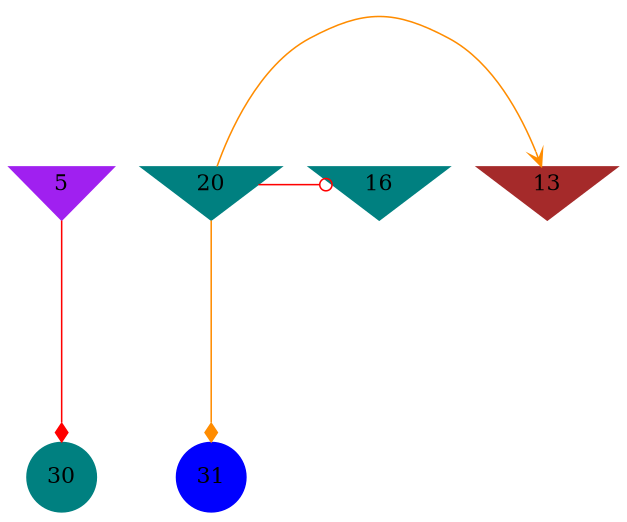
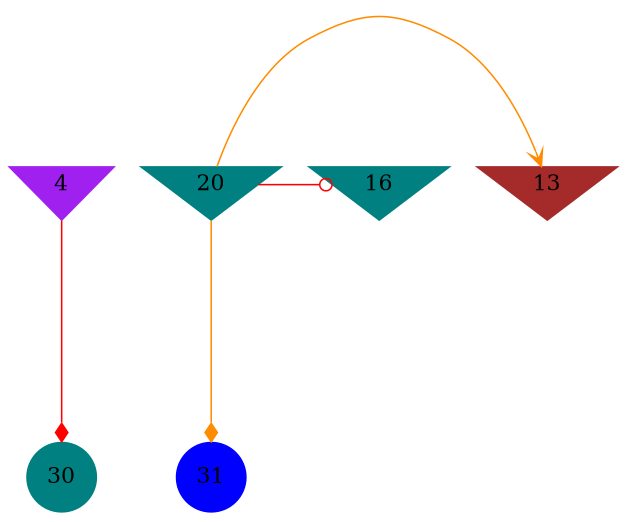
node "5": label "5" -> "4"
